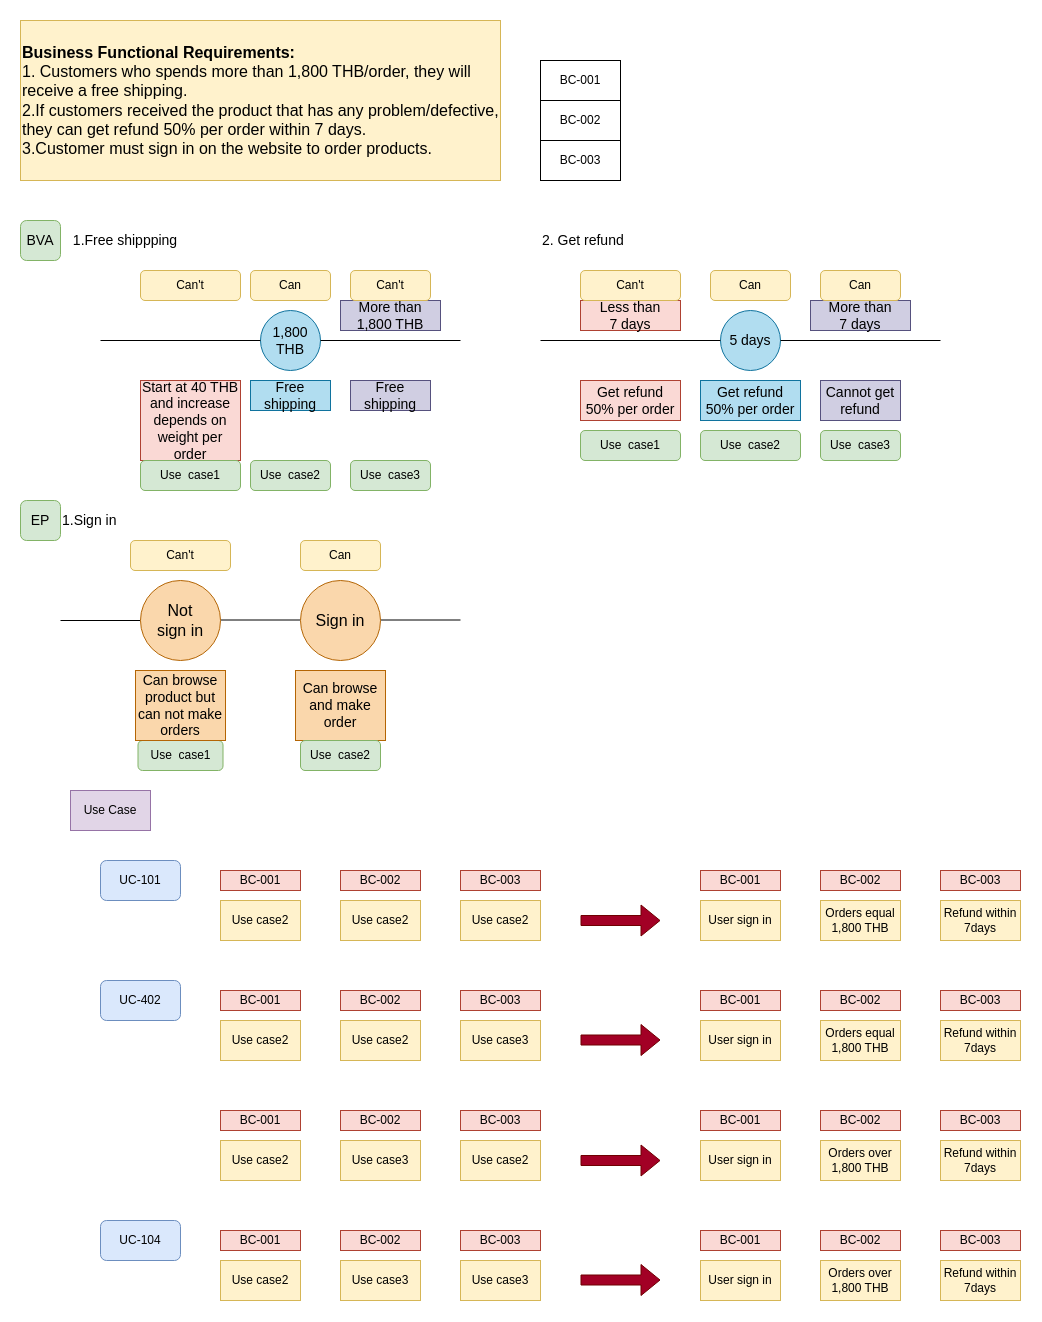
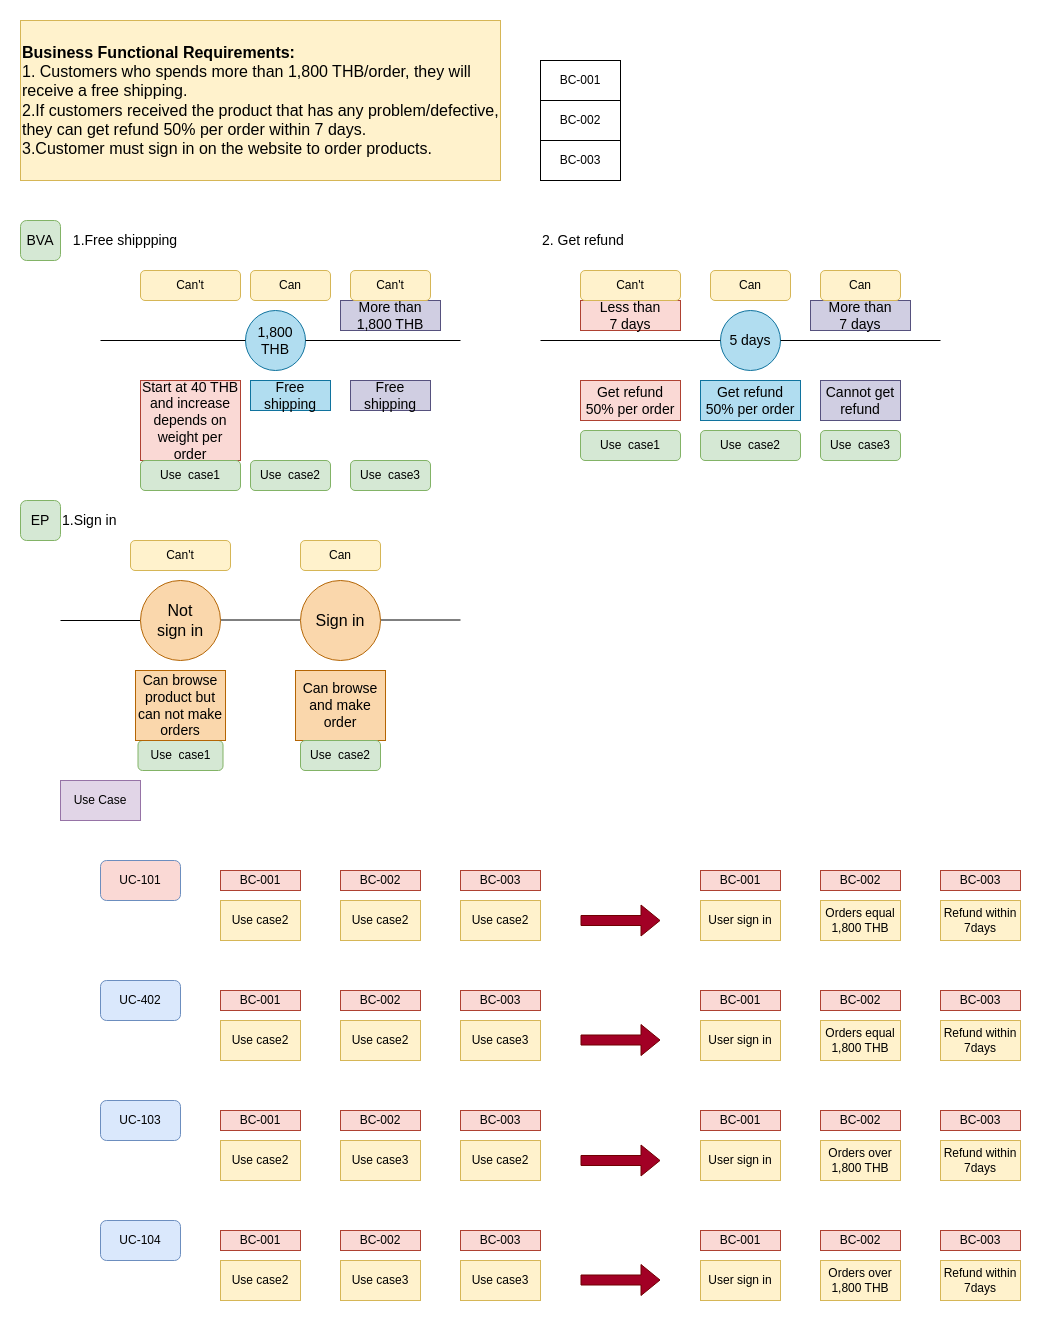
node "1,800 THB": moved (291, 341) -> (276, 341)
node "Use Case": moved (111, 811) -> (101, 801)
node "UC-101": fillcolor #dae8fc -> #fad9d5
node "UC-103": added
